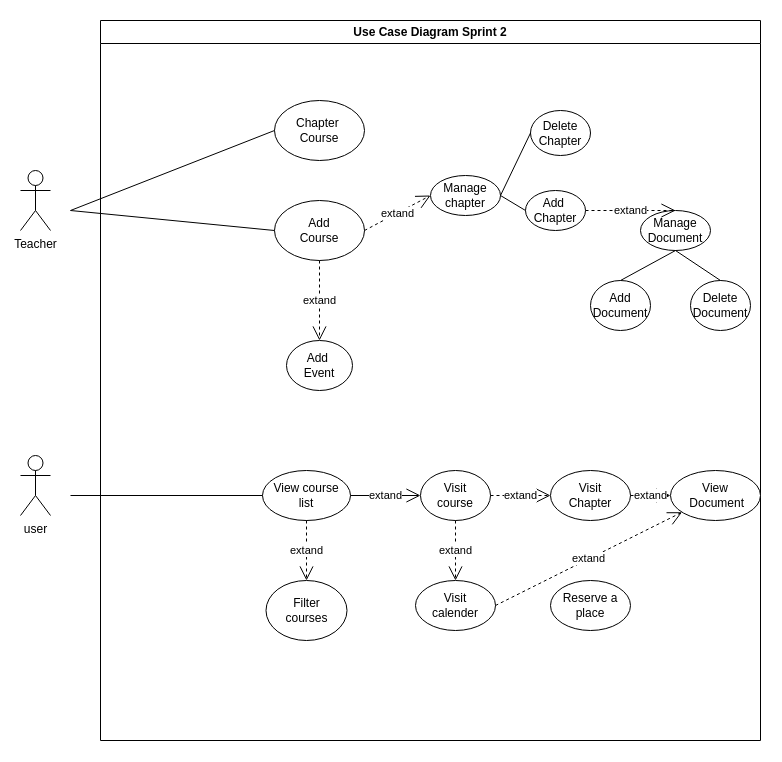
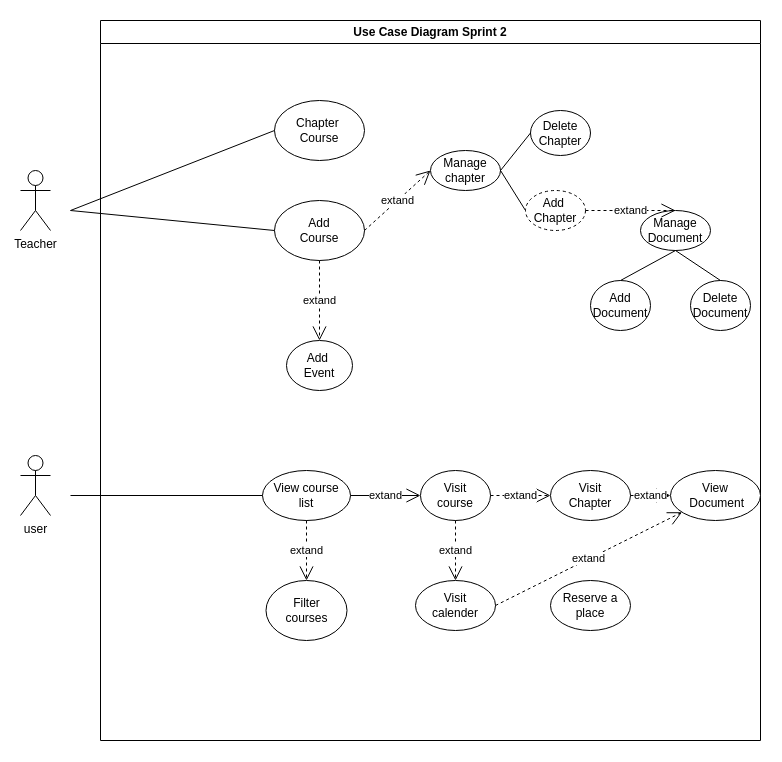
node "Manage chapter": moved (466, 196) -> (466, 171)
node "Add Chapter": style solid -> dashed
